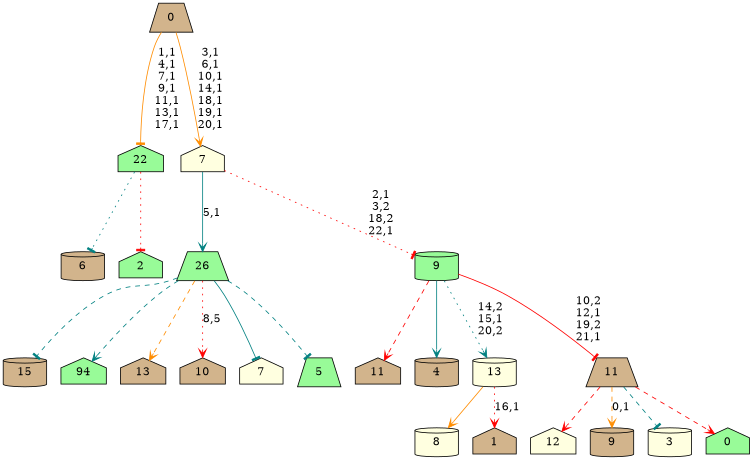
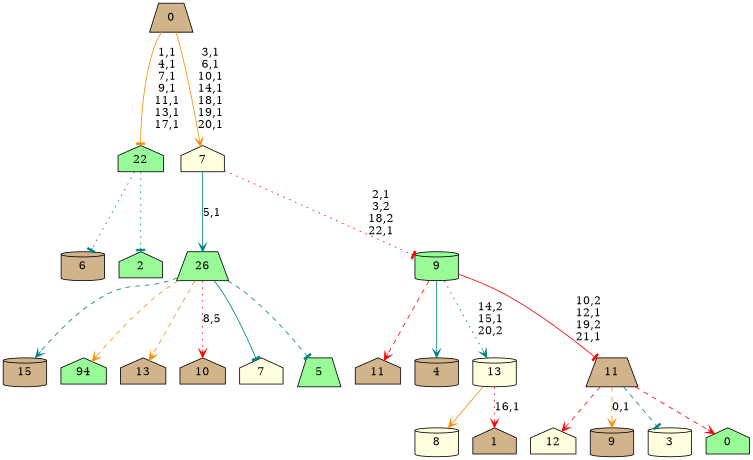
edge "22" -> "2": color red -> teal
edge "26" -> "15": arrowhead tee -> vee
edge "26" -> "94": color teal -> darkorange
